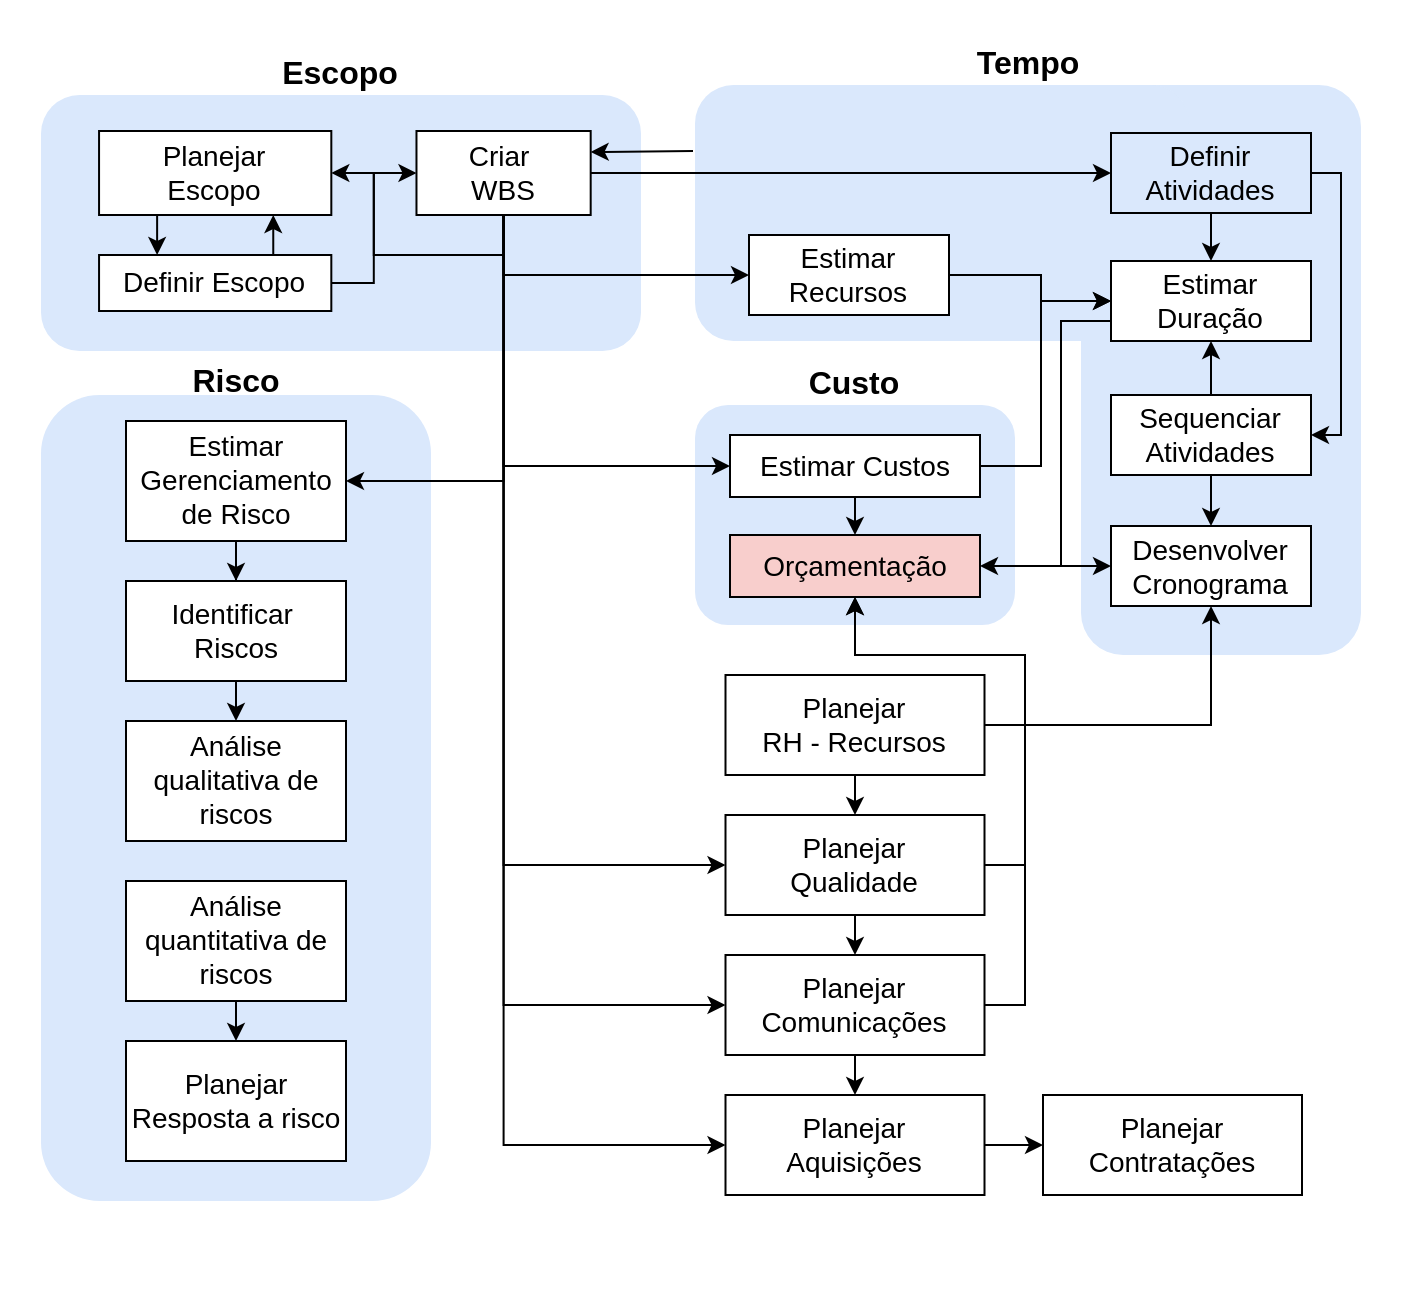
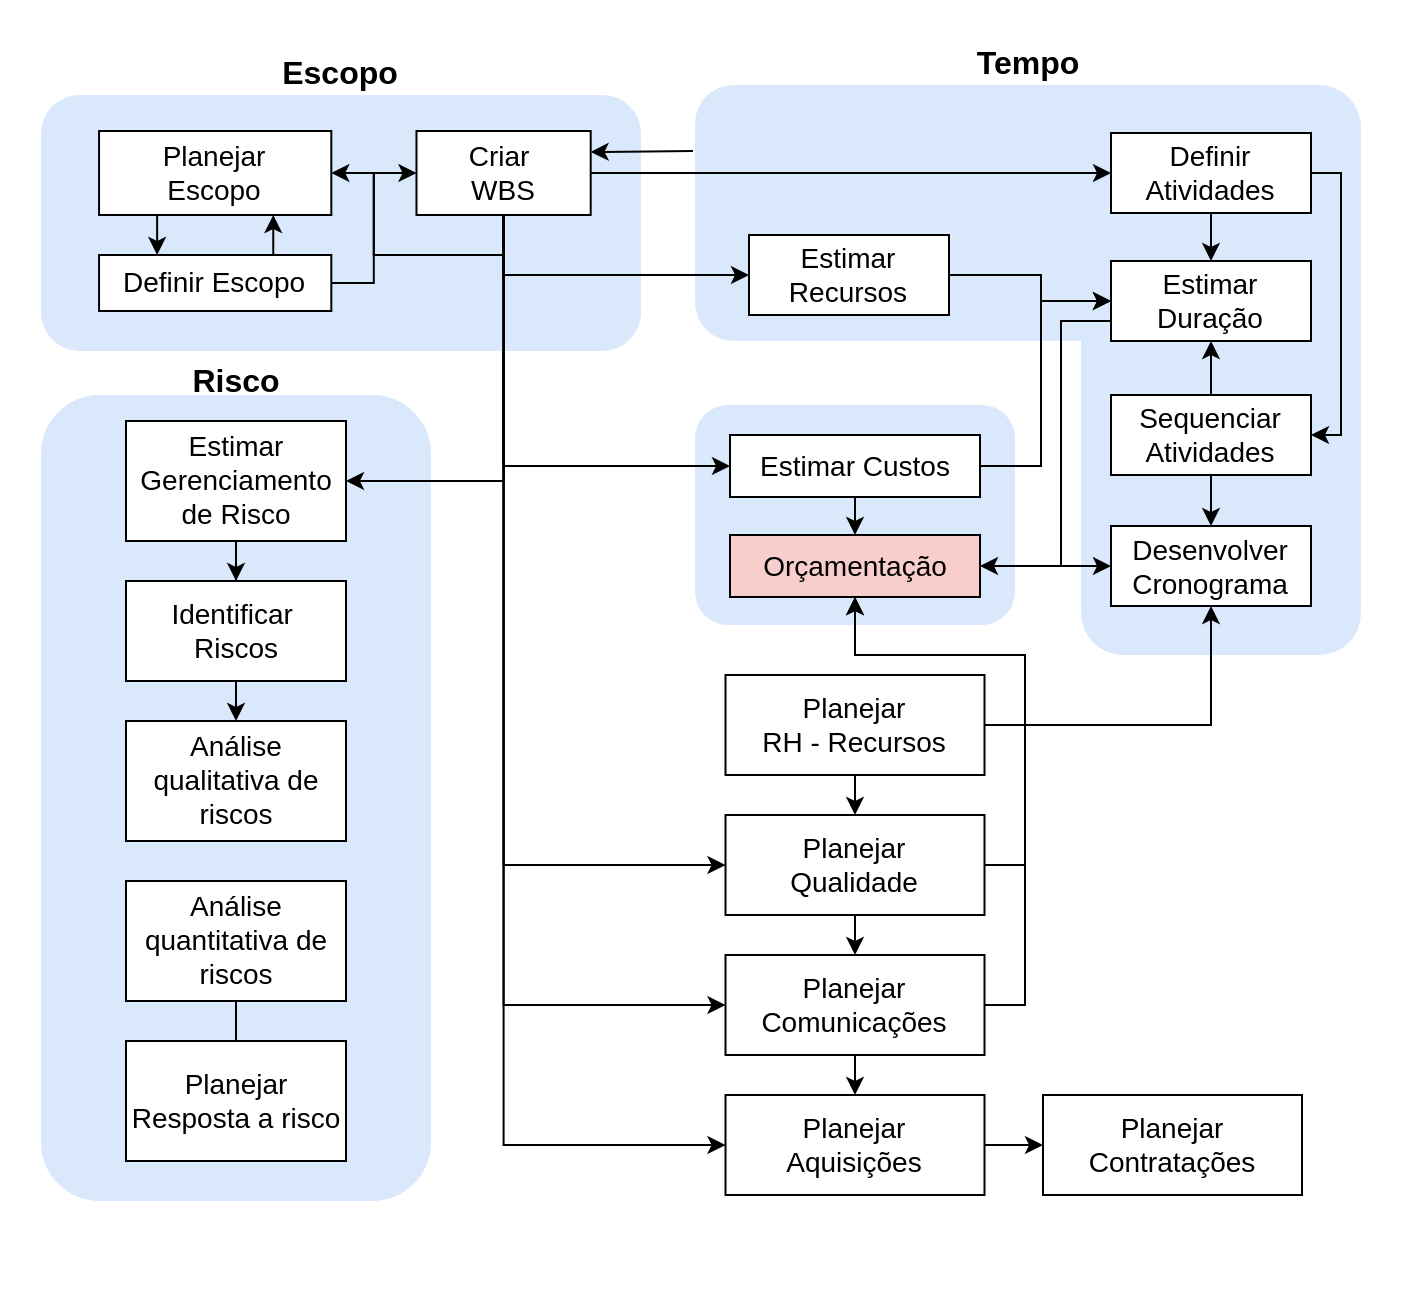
node "Definir Atividades": fillcolor #dae8fc -> #ffffff
node "Custo": removed
edge "Análise quantitativa de riscos" -> "Planejar Resposta a risco": arrowhead classic -> none
